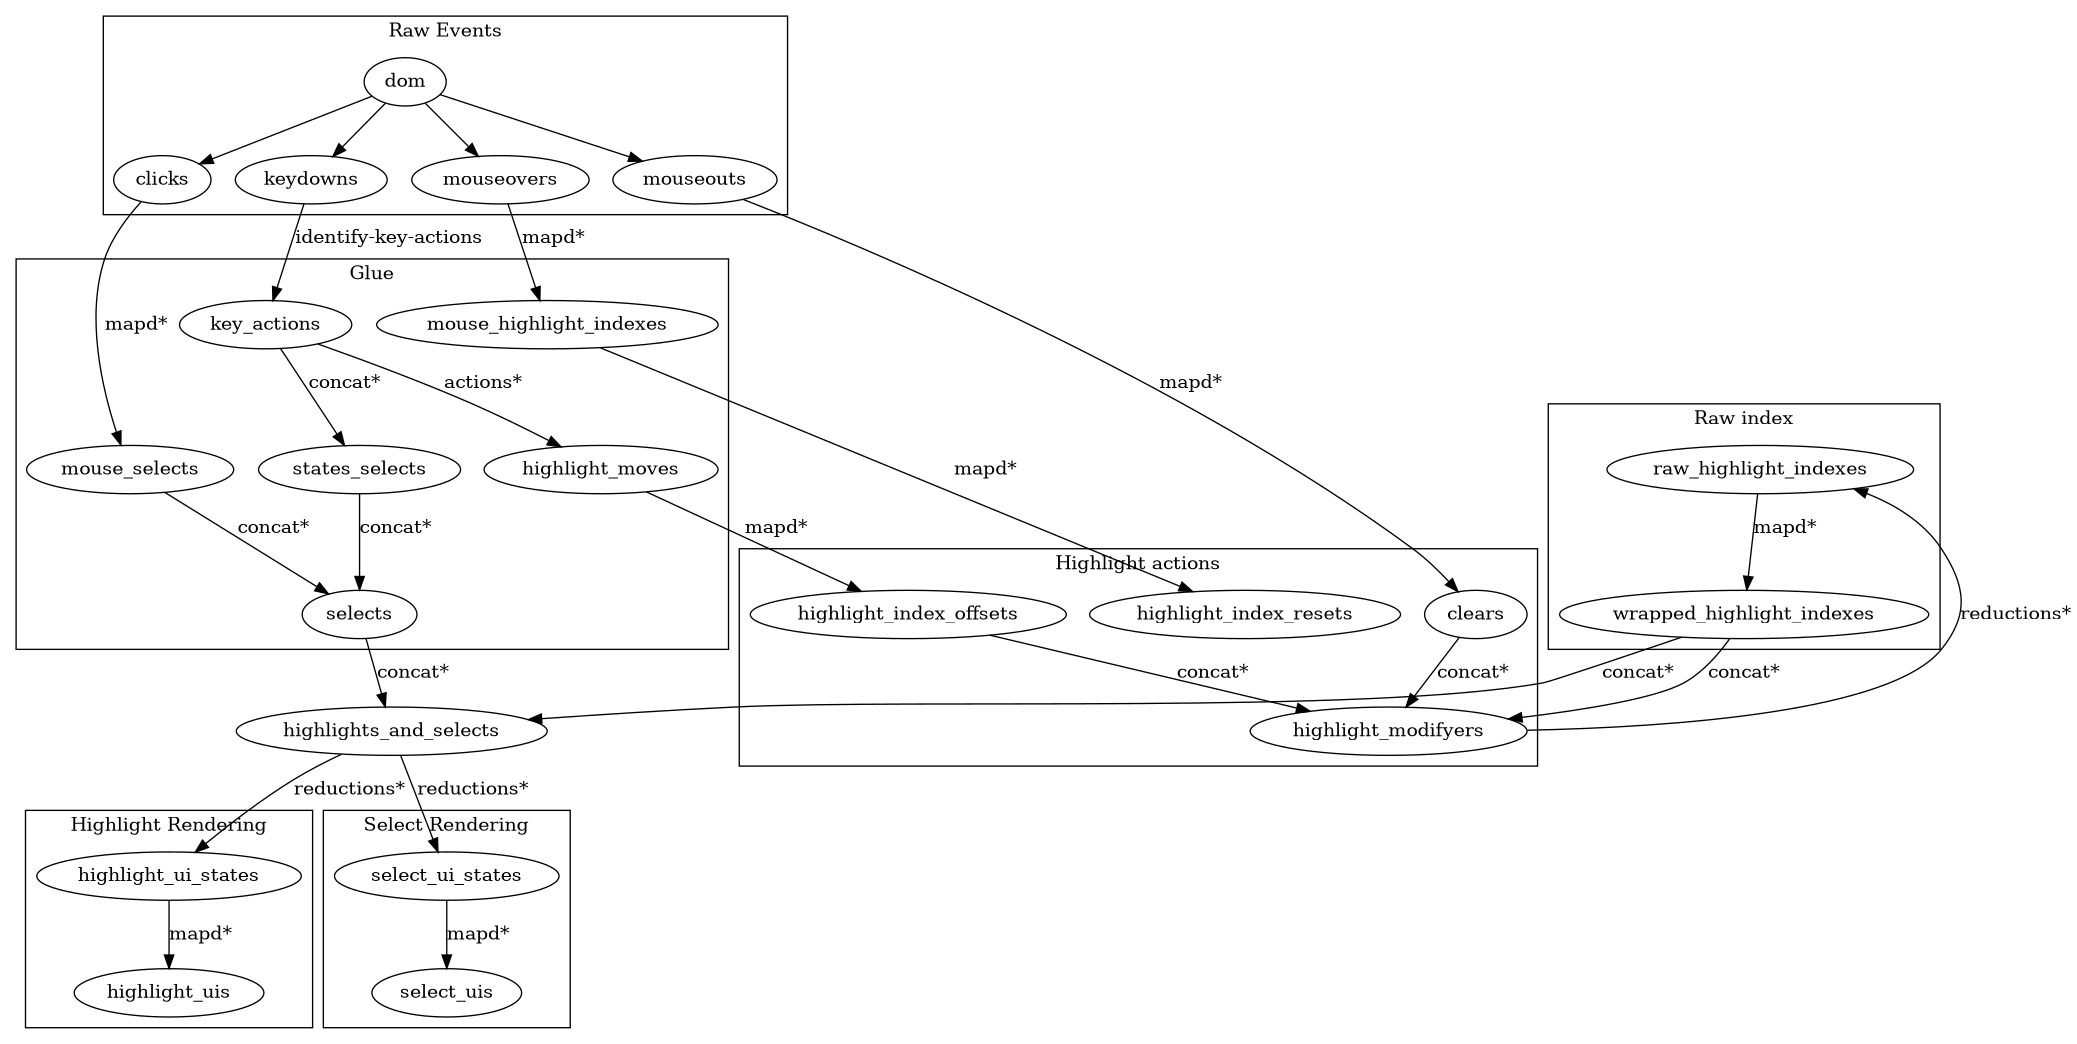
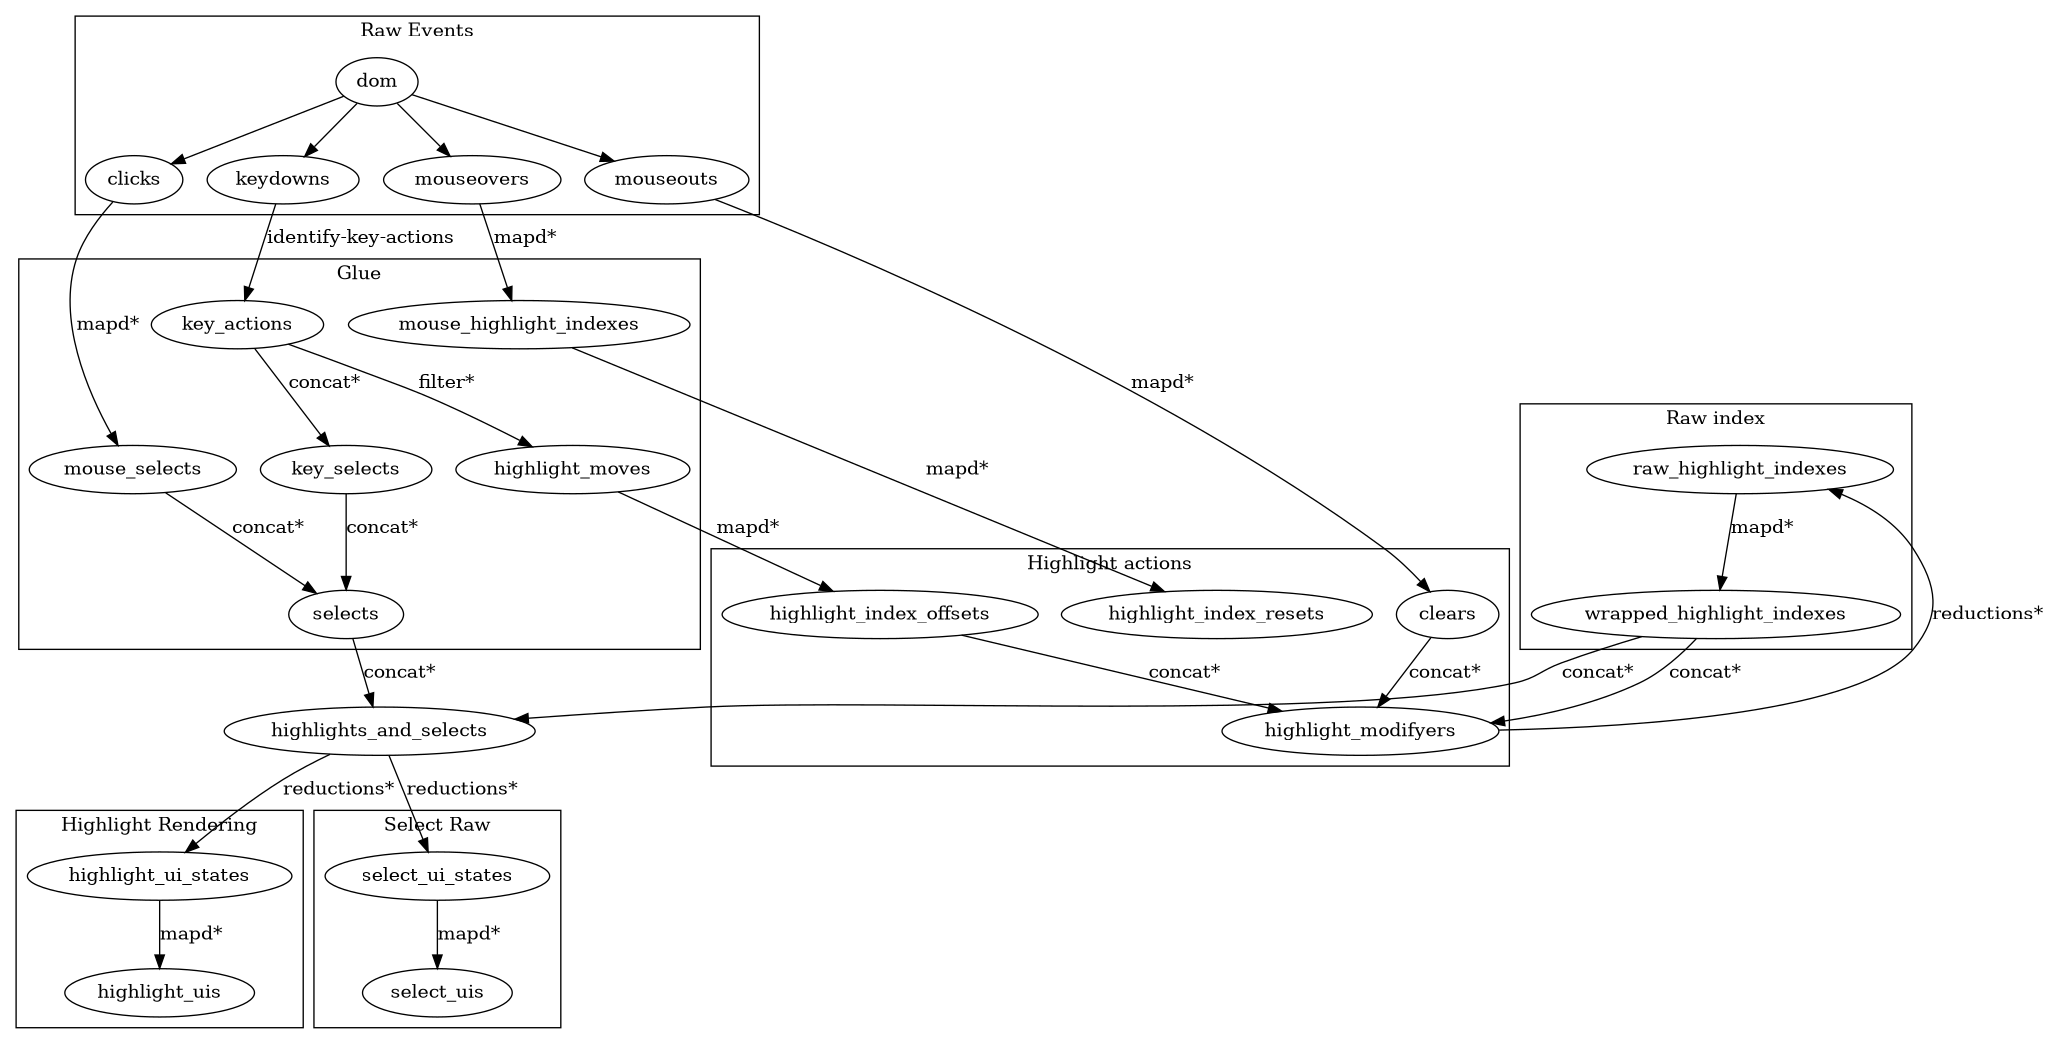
edge "key_actions" -> "highlight_moves": label "actions*" -> "filter*"
node "states_selects": label "states_selects" -> "key_selects"
cluster "Select Rendering": label "Select Rendering" -> "Select Raw"
